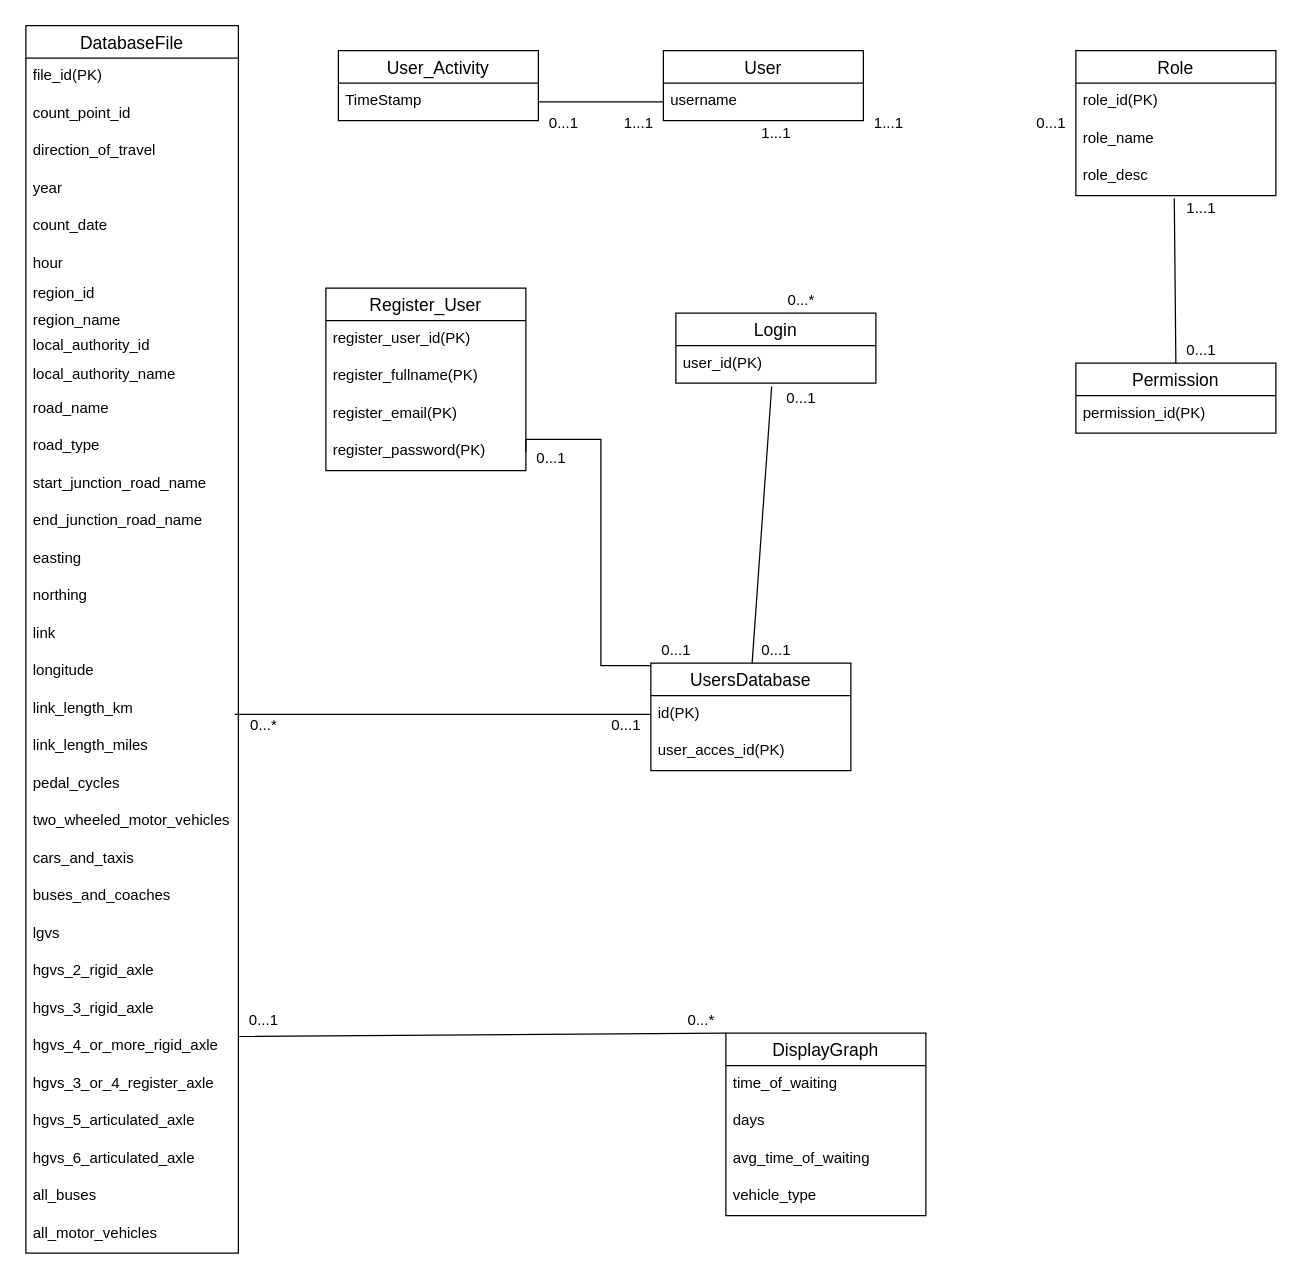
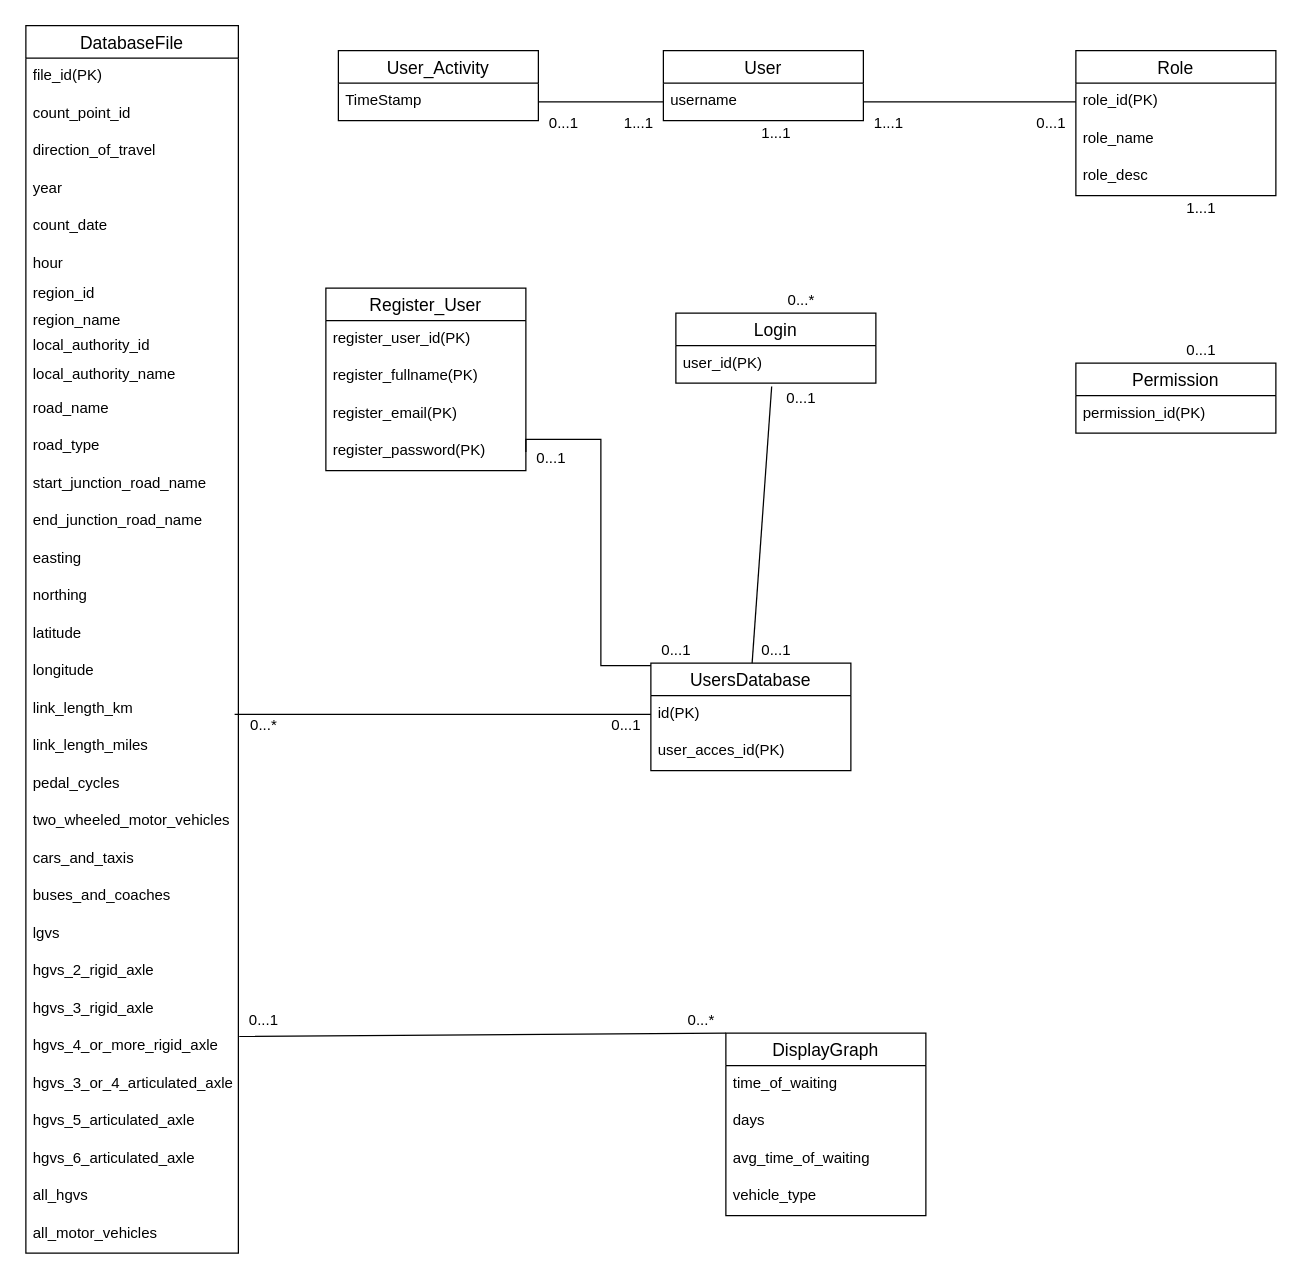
edge "username" -- "role_id(PK)": added
edge "role_desc" -- "Permission": removed
node "link": label "link" -> "latitude"
node "hgvs_3_or_4_register_axle": label "hgvs_3_or_4_register_axle" -> "hgvs_3_or_4_articulated_axle"
node "all_buses": label "all_buses" -> "all_hgvs"
